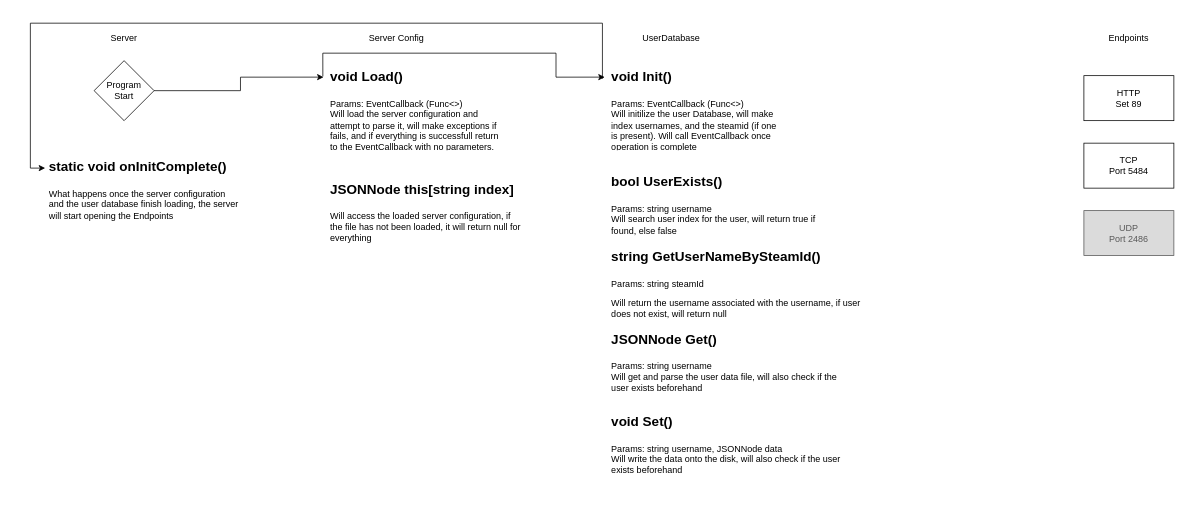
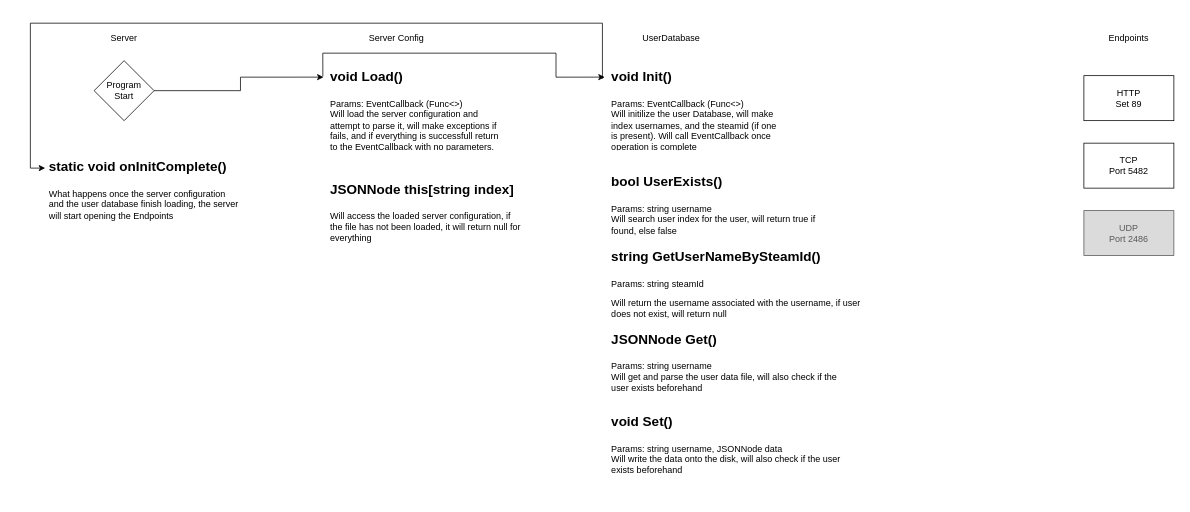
node "TCP Port 5484": label "TCP Port 5484" -> "TCP Port 5482"
